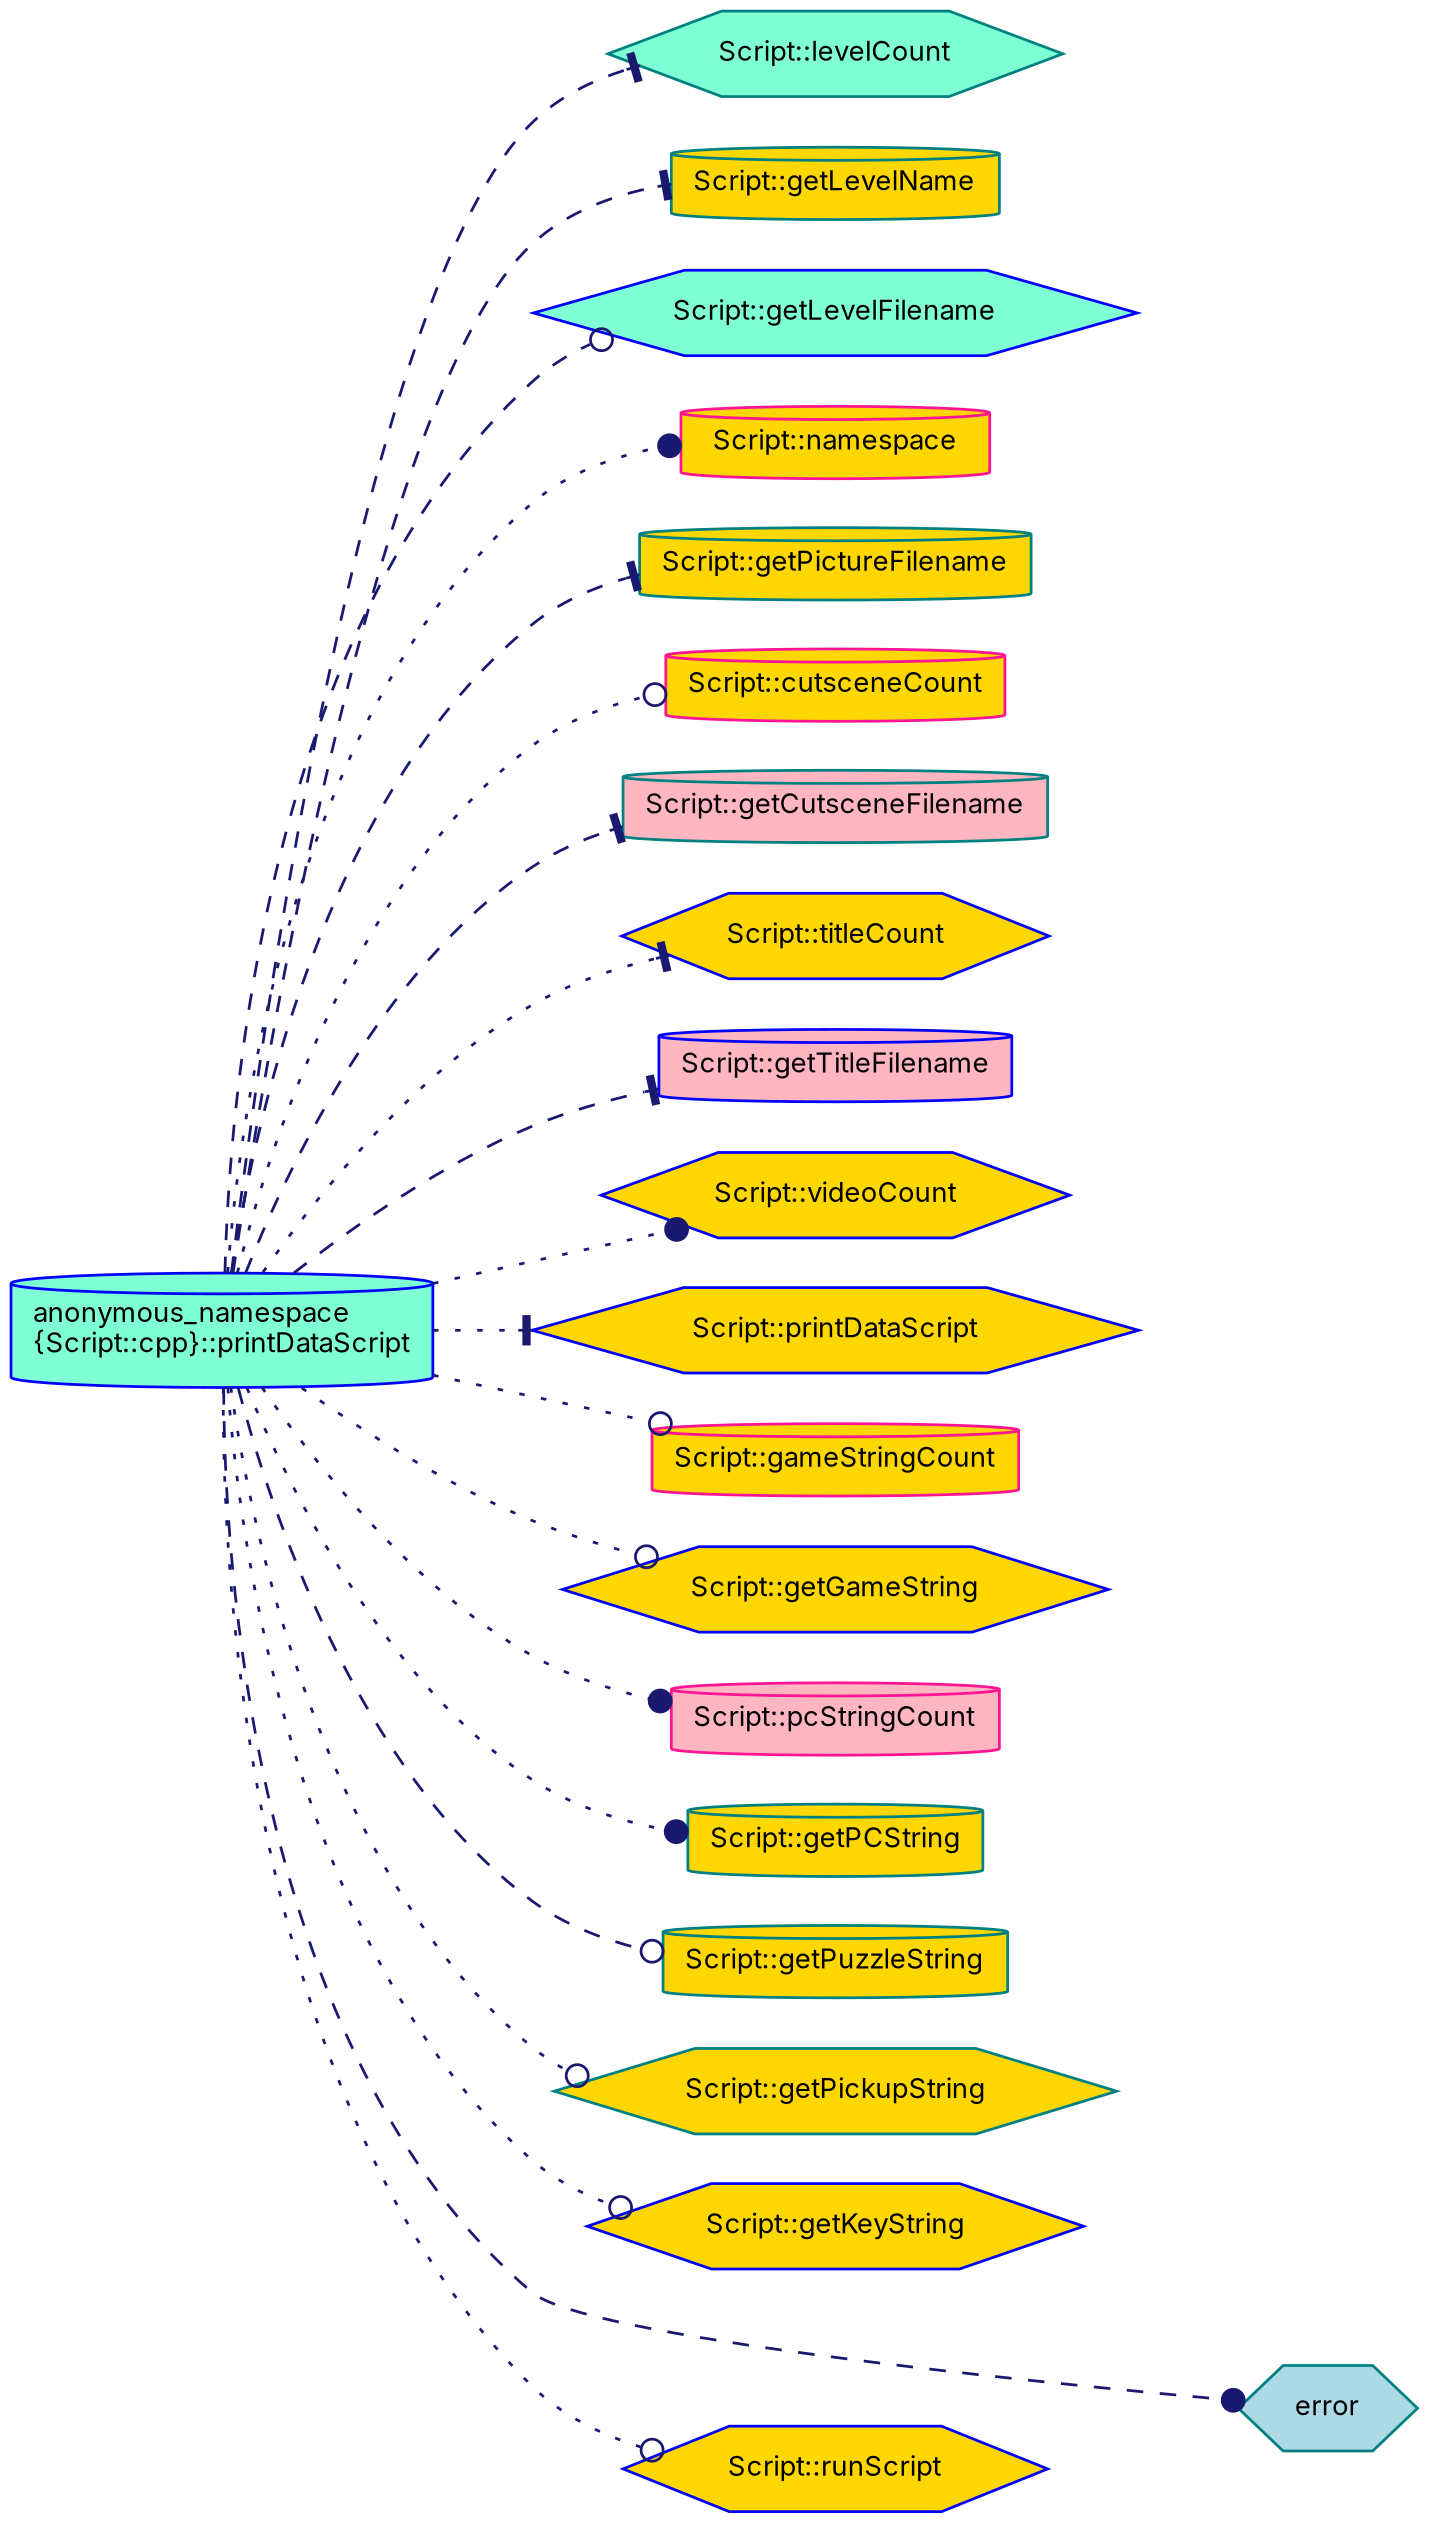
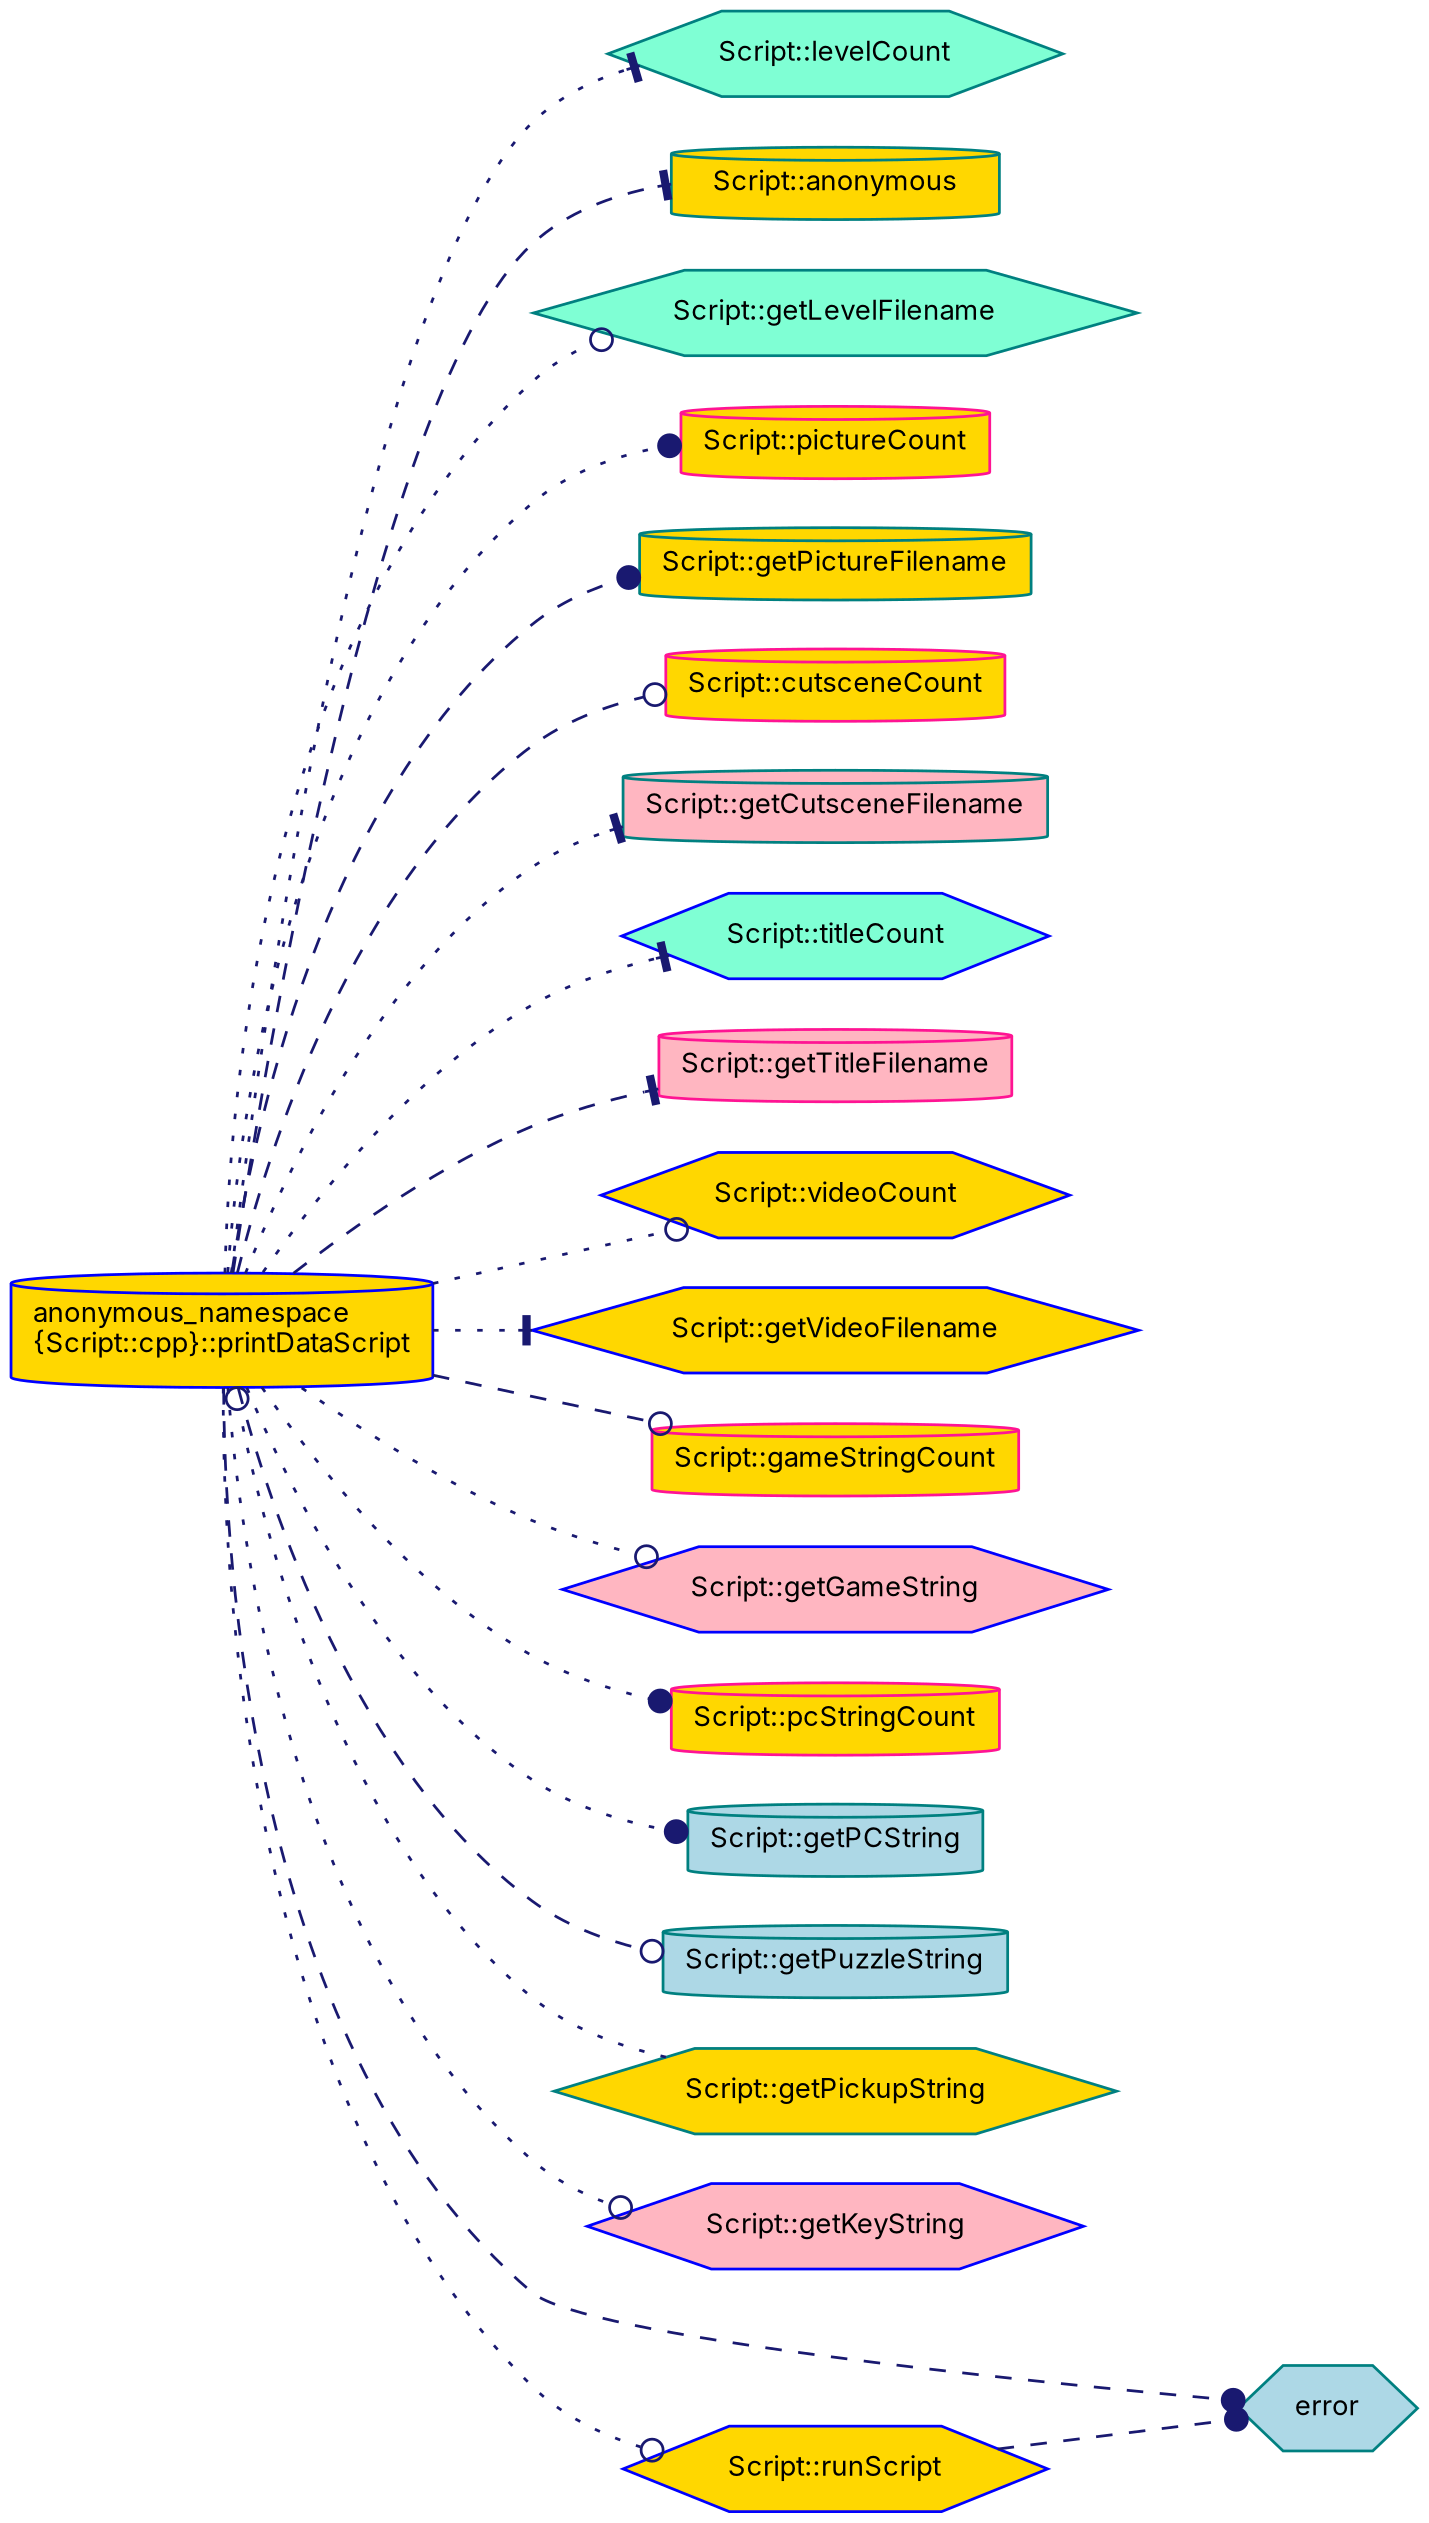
node "Script::getLevelName": label "Script::getLevelName" -> "Script::anonymous"
node "Script::getLevelFilename": color blue -> teal
node "Script::namespace": label "Script::namespace" -> "Script::pictureCount"
edge "anonymous_namespace {Script::cpp}::printDataScript" -> "Script::levelCount": style dashed -> dotted
edge "anonymous_namespace {Script::cpp}::printDataScript" -> "Script::getPictureFilename": arrowhead tee -> dot
edge "anonymous_namespace {Script::cpp}::printDataScript" -> "Script::cutsceneCount": style dotted -> dashed
node "Script::titleCount": fillcolor gold -> aquamarine
edge "anonymous_namespace {Script::cpp}::printDataScript" -> "Script::getLevelFilename": style dashed -> dotted
edge "anonymous_namespace {Script::cpp}::printDataScript" -> "Script::getCutsceneFilename": style dashed -> dotted
node "Script::getTitleFilename": color blue -> deeppink
edge "anonymous_namespace {Script::cpp}::printDataScript" -> "Script::videoCount": arrowhead dot -> odot
node "anonymous_namespace {Script::cpp}::printDataScript": fillcolor aquamarine -> gold
node "Script::printDataScript": label "Script::printDataScript" -> "Script::getVideoFilename"
edge "anonymous_namespace {Script::cpp}::printDataScript" -> "Script::gameStringCount": style dotted -> dashed
node "Script::getGameString": fillcolor gold -> lightpink
node "Script::pcStringCount": fillcolor lightpink -> gold
edge "anonymous_namespace {Script::cpp}::printDataScript" -> "Script::getPickupString": reversed
node "Script::getPCString": fillcolor gold -> lightblue
node "Script::getPuzzleString": fillcolor gold -> lightblue
node "Script::getKeyString": fillcolor gold -> lightpink
edge "Script::runScript" -> "error": added
